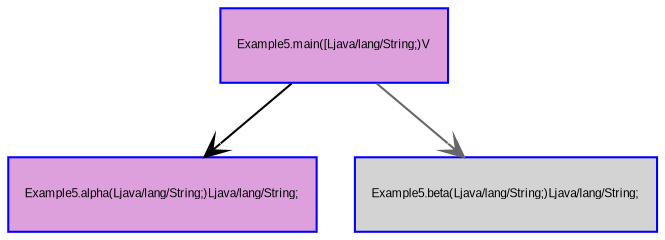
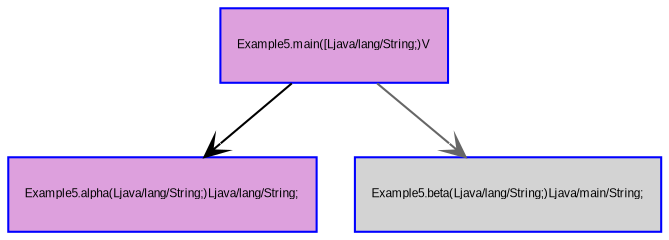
node "Example5.beta(Ljava/lang/String;)Ljava/lang/String;": label "Example5.beta(Ljava/lang/String;)Ljava/lang/String;" -> "Example5.beta(Ljava/lang/String;)Ljava/main/String;"
